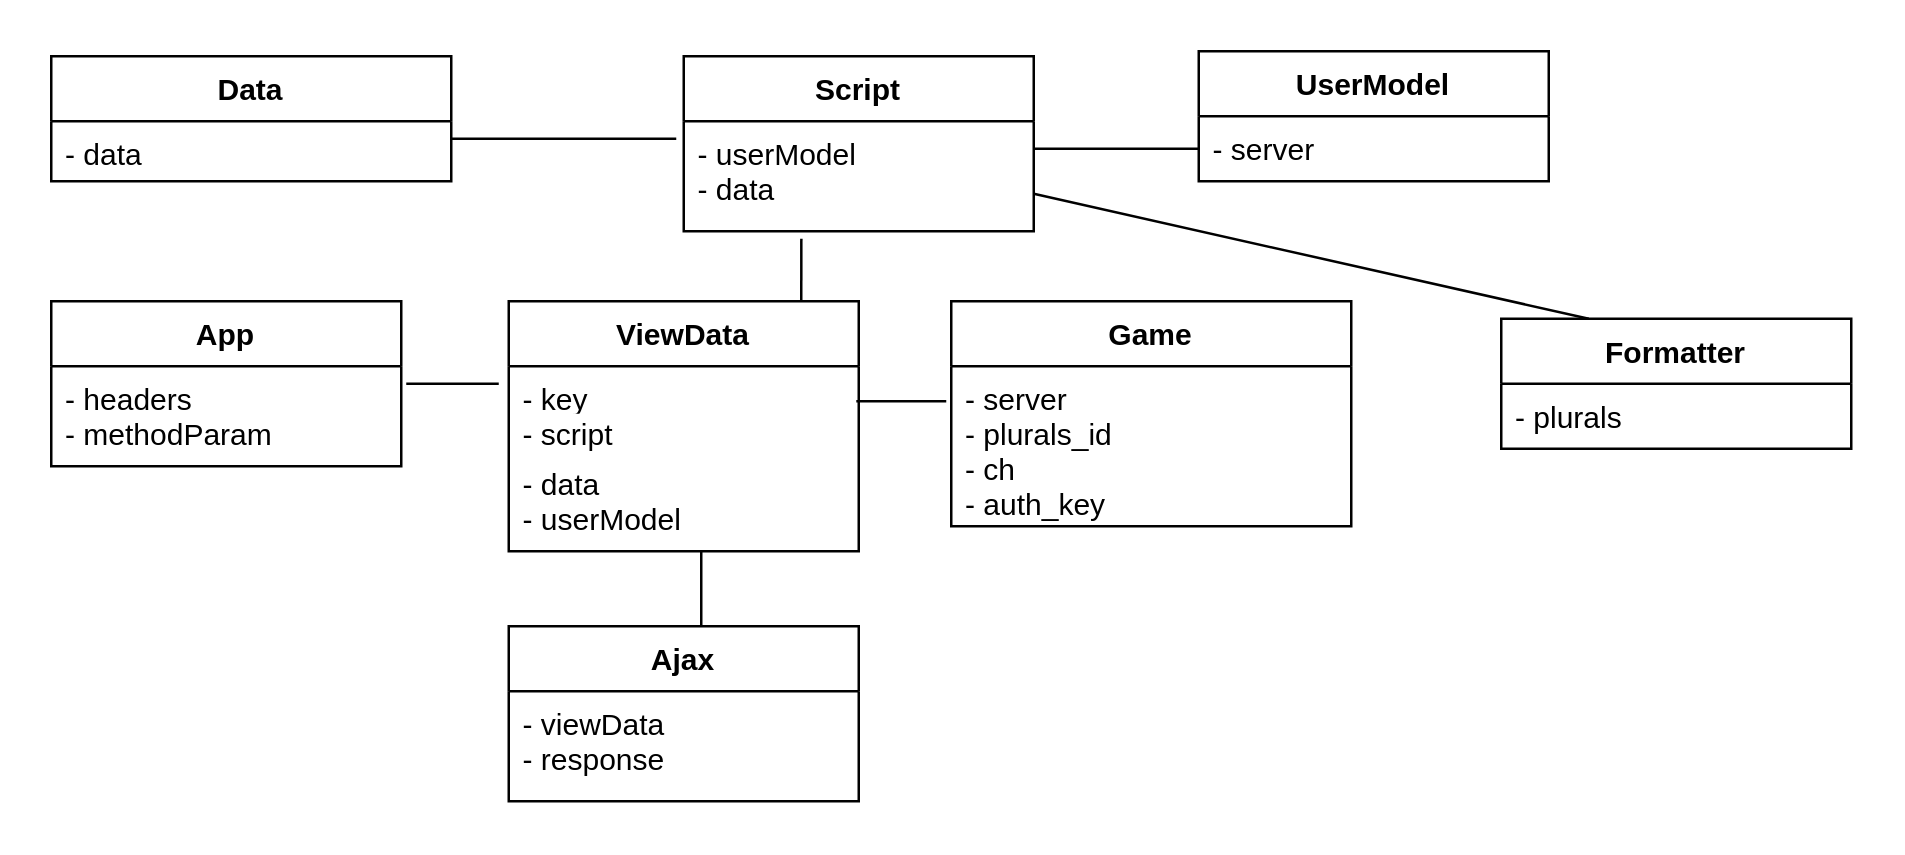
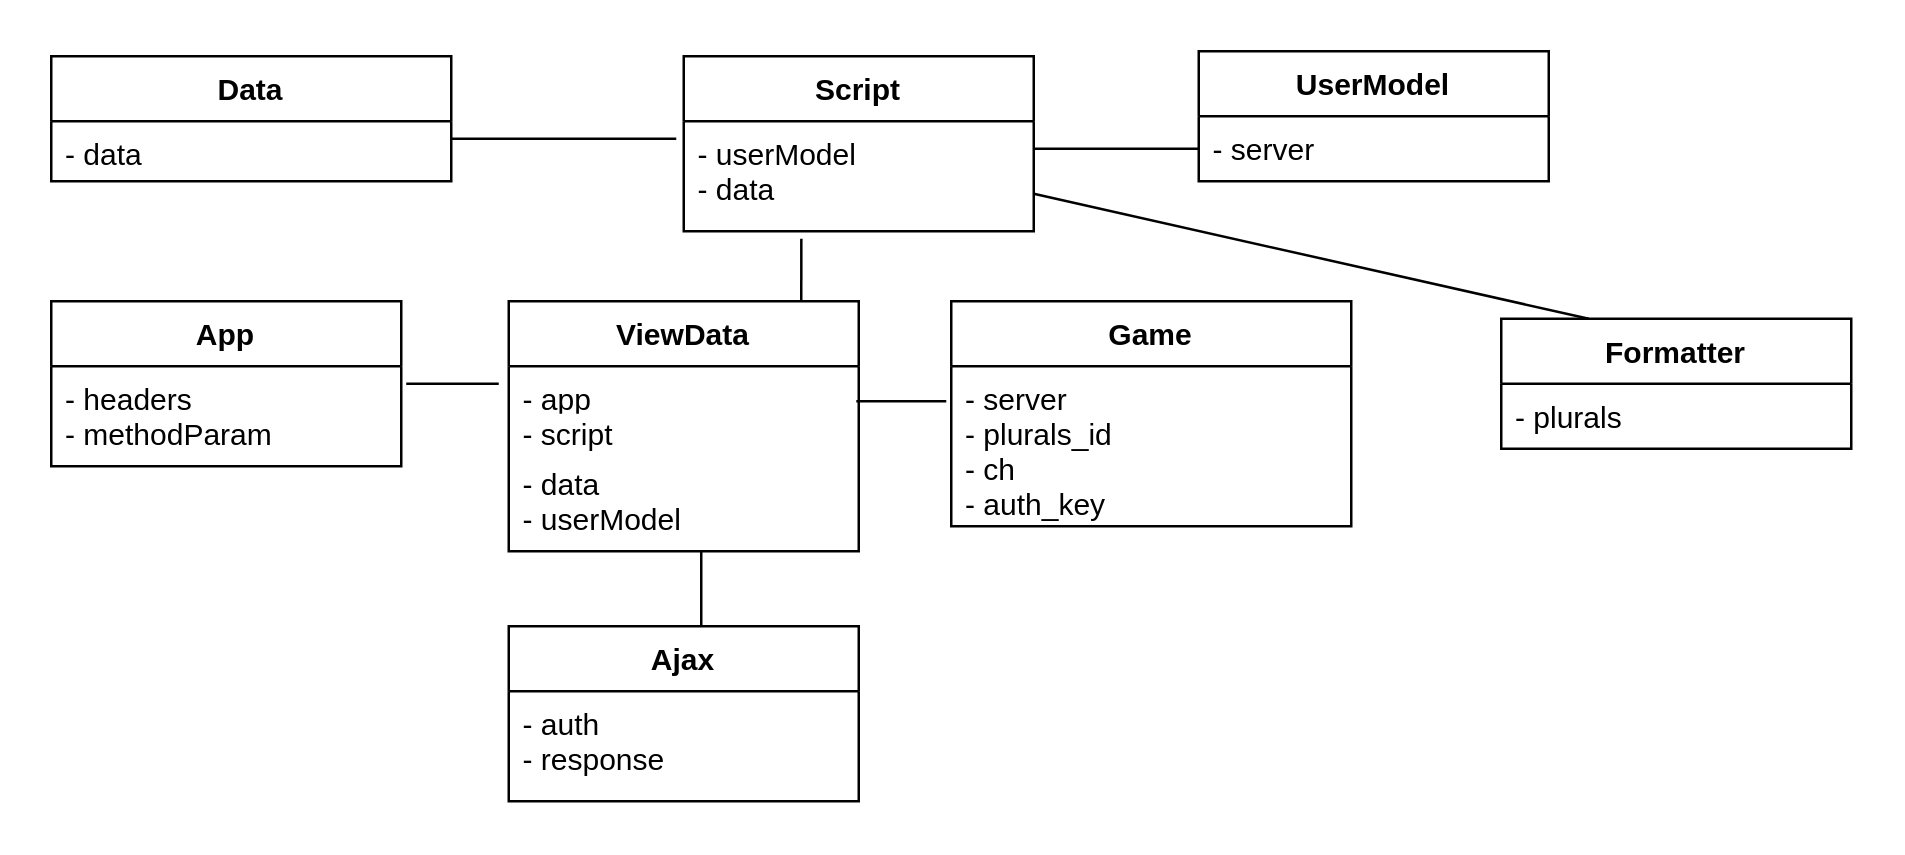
node "- key": label "- key" -> "- app"
node "- viewData": label "- viewData" -> "- auth"
